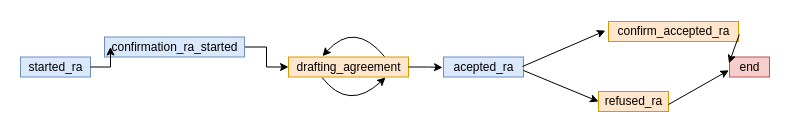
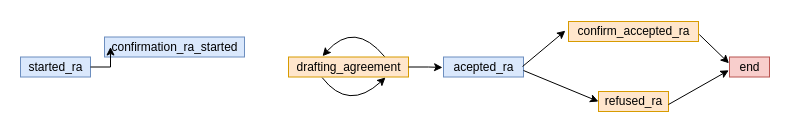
node "confirm_accepted_ra": moved (674, 32) -> (634, 32)
edge "confirmation_ra_started" -> "drafting_agreement": removed
